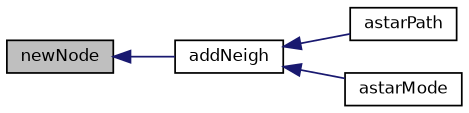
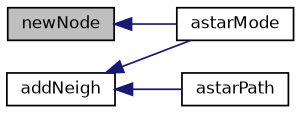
edge "addNeigh" -> "newNode": now "astarMode" -> "newNode"
